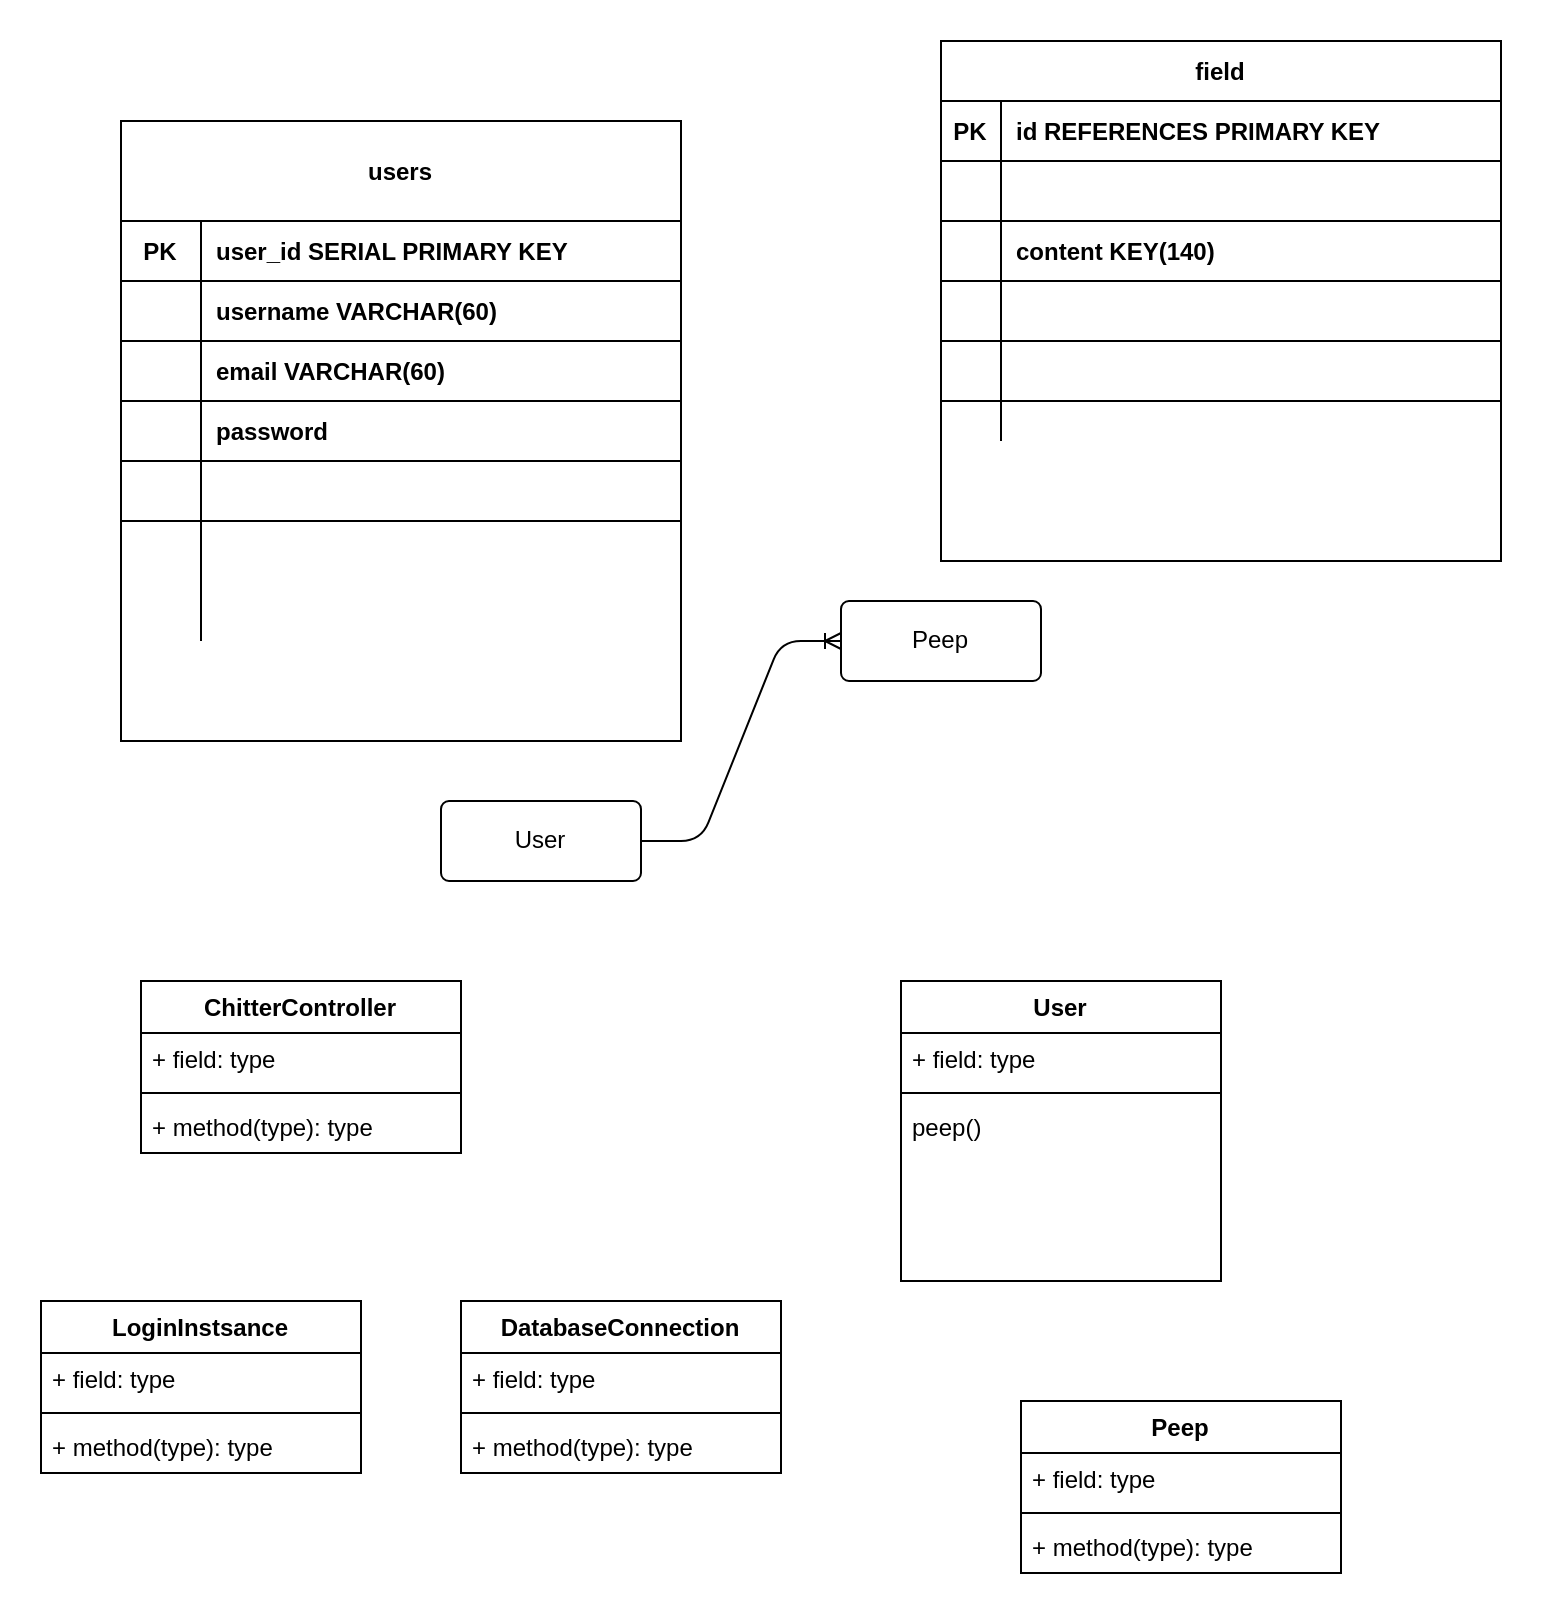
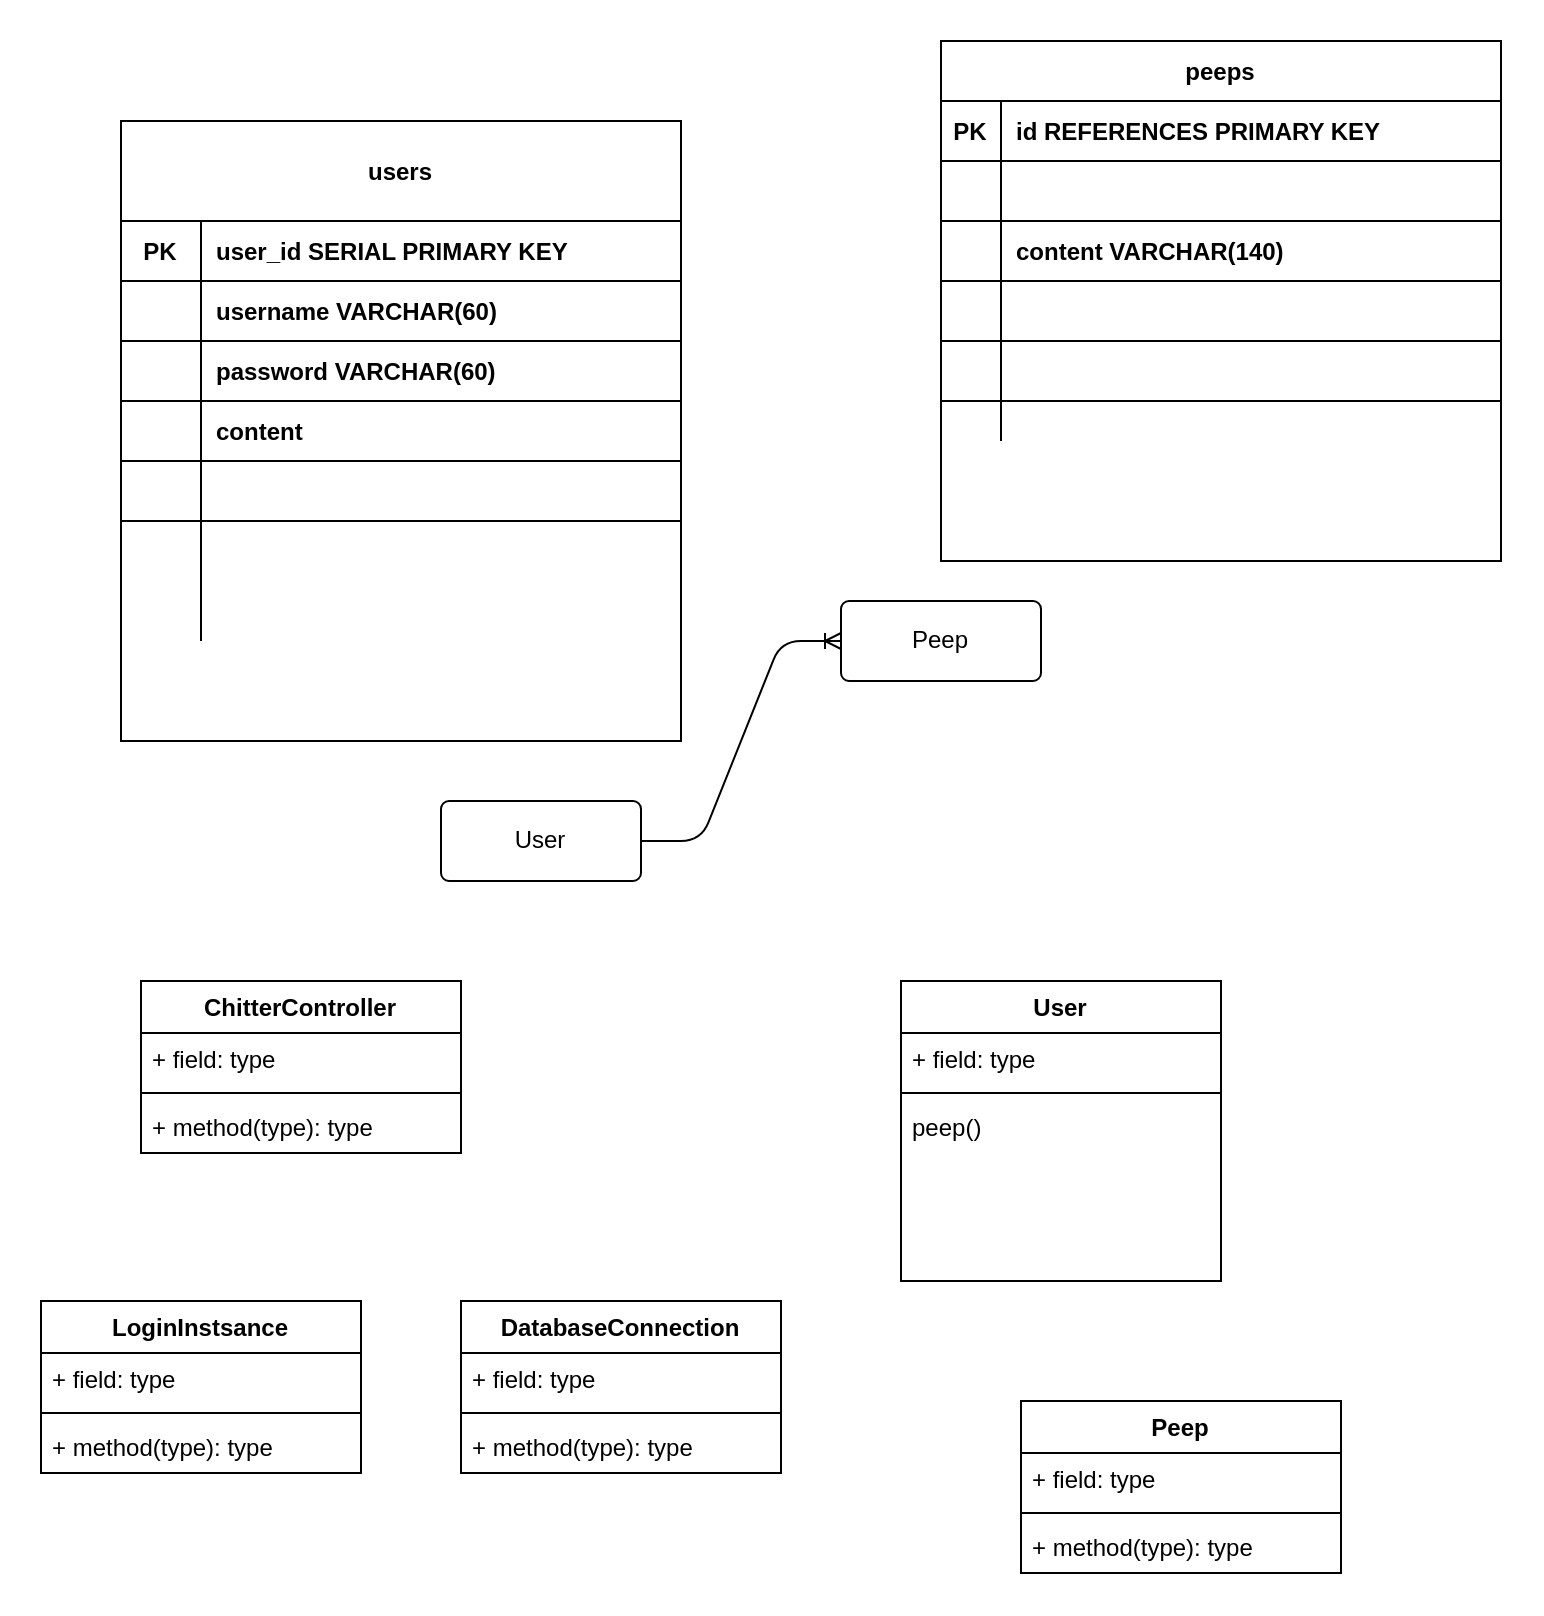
node "field": label "field" -> "peeps"
node "content KEY(140)": label "content KEY(140)" -> "content VARCHAR(140)"
node "email VARCHAR(60)": label "email VARCHAR(60)" -> "password VARCHAR(60)"
node "password": label "password" -> "content"
